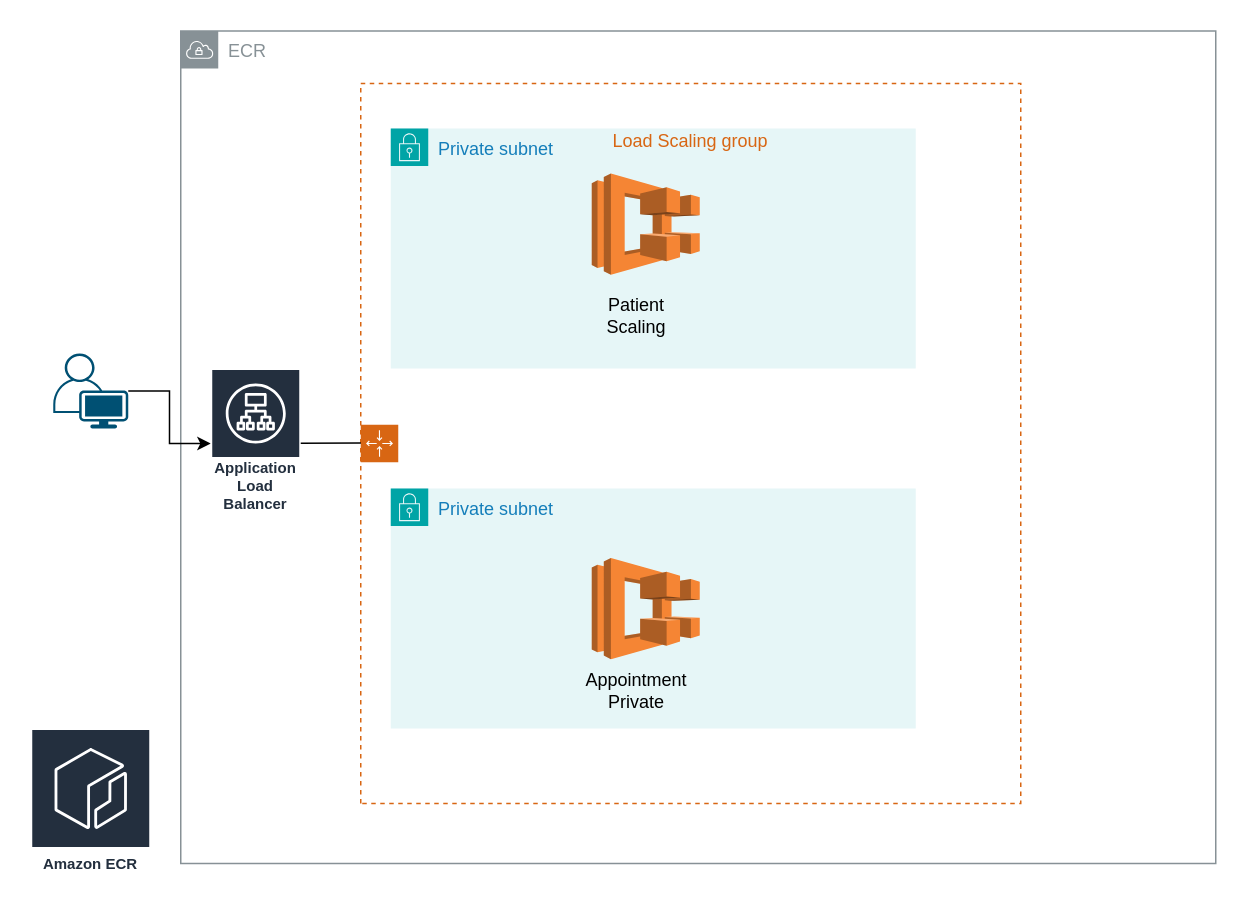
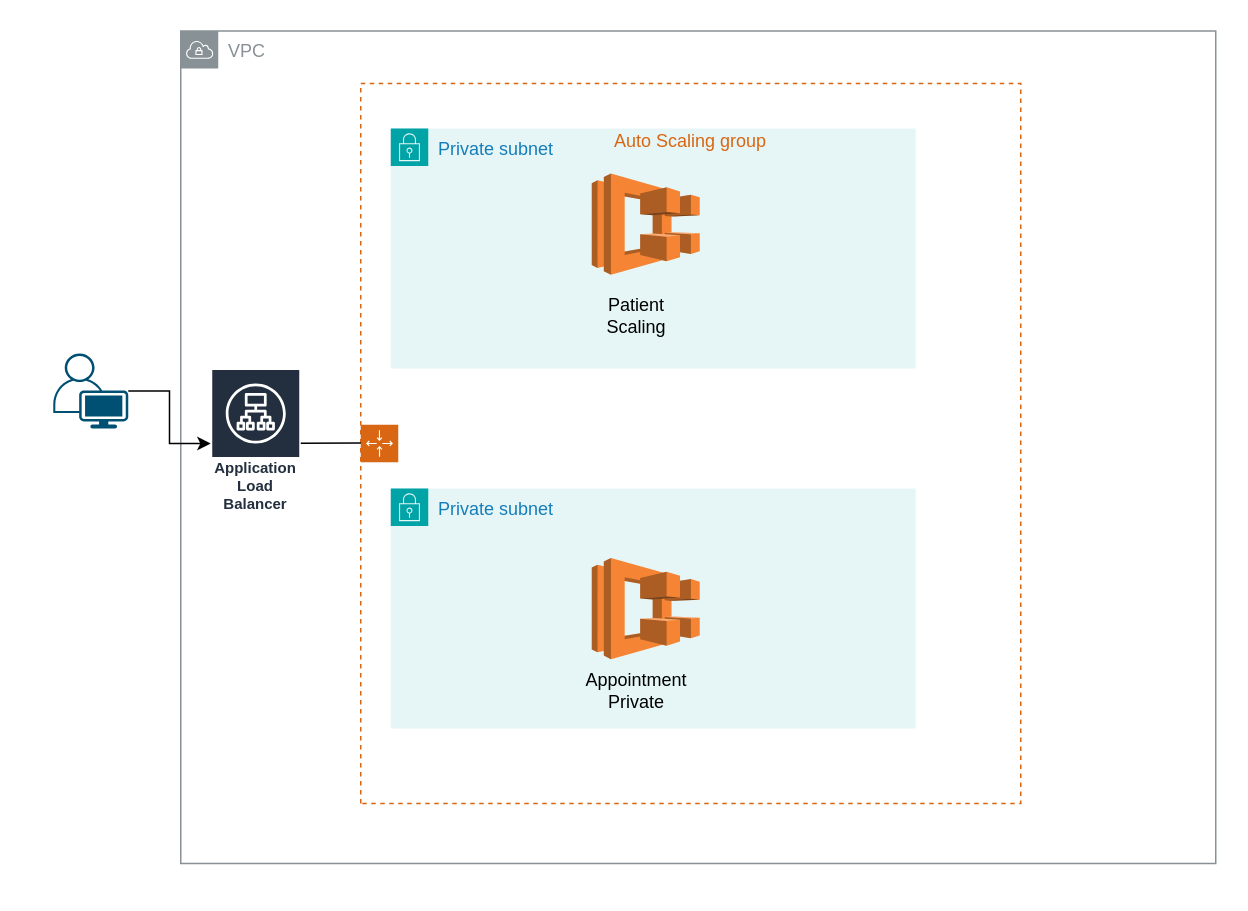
node "ECR": label "ECR" -> "VPC"
node "Load Scaling group": label "Load Scaling group" -> "Auto Scaling group"
node "Amazon ECR": removed
